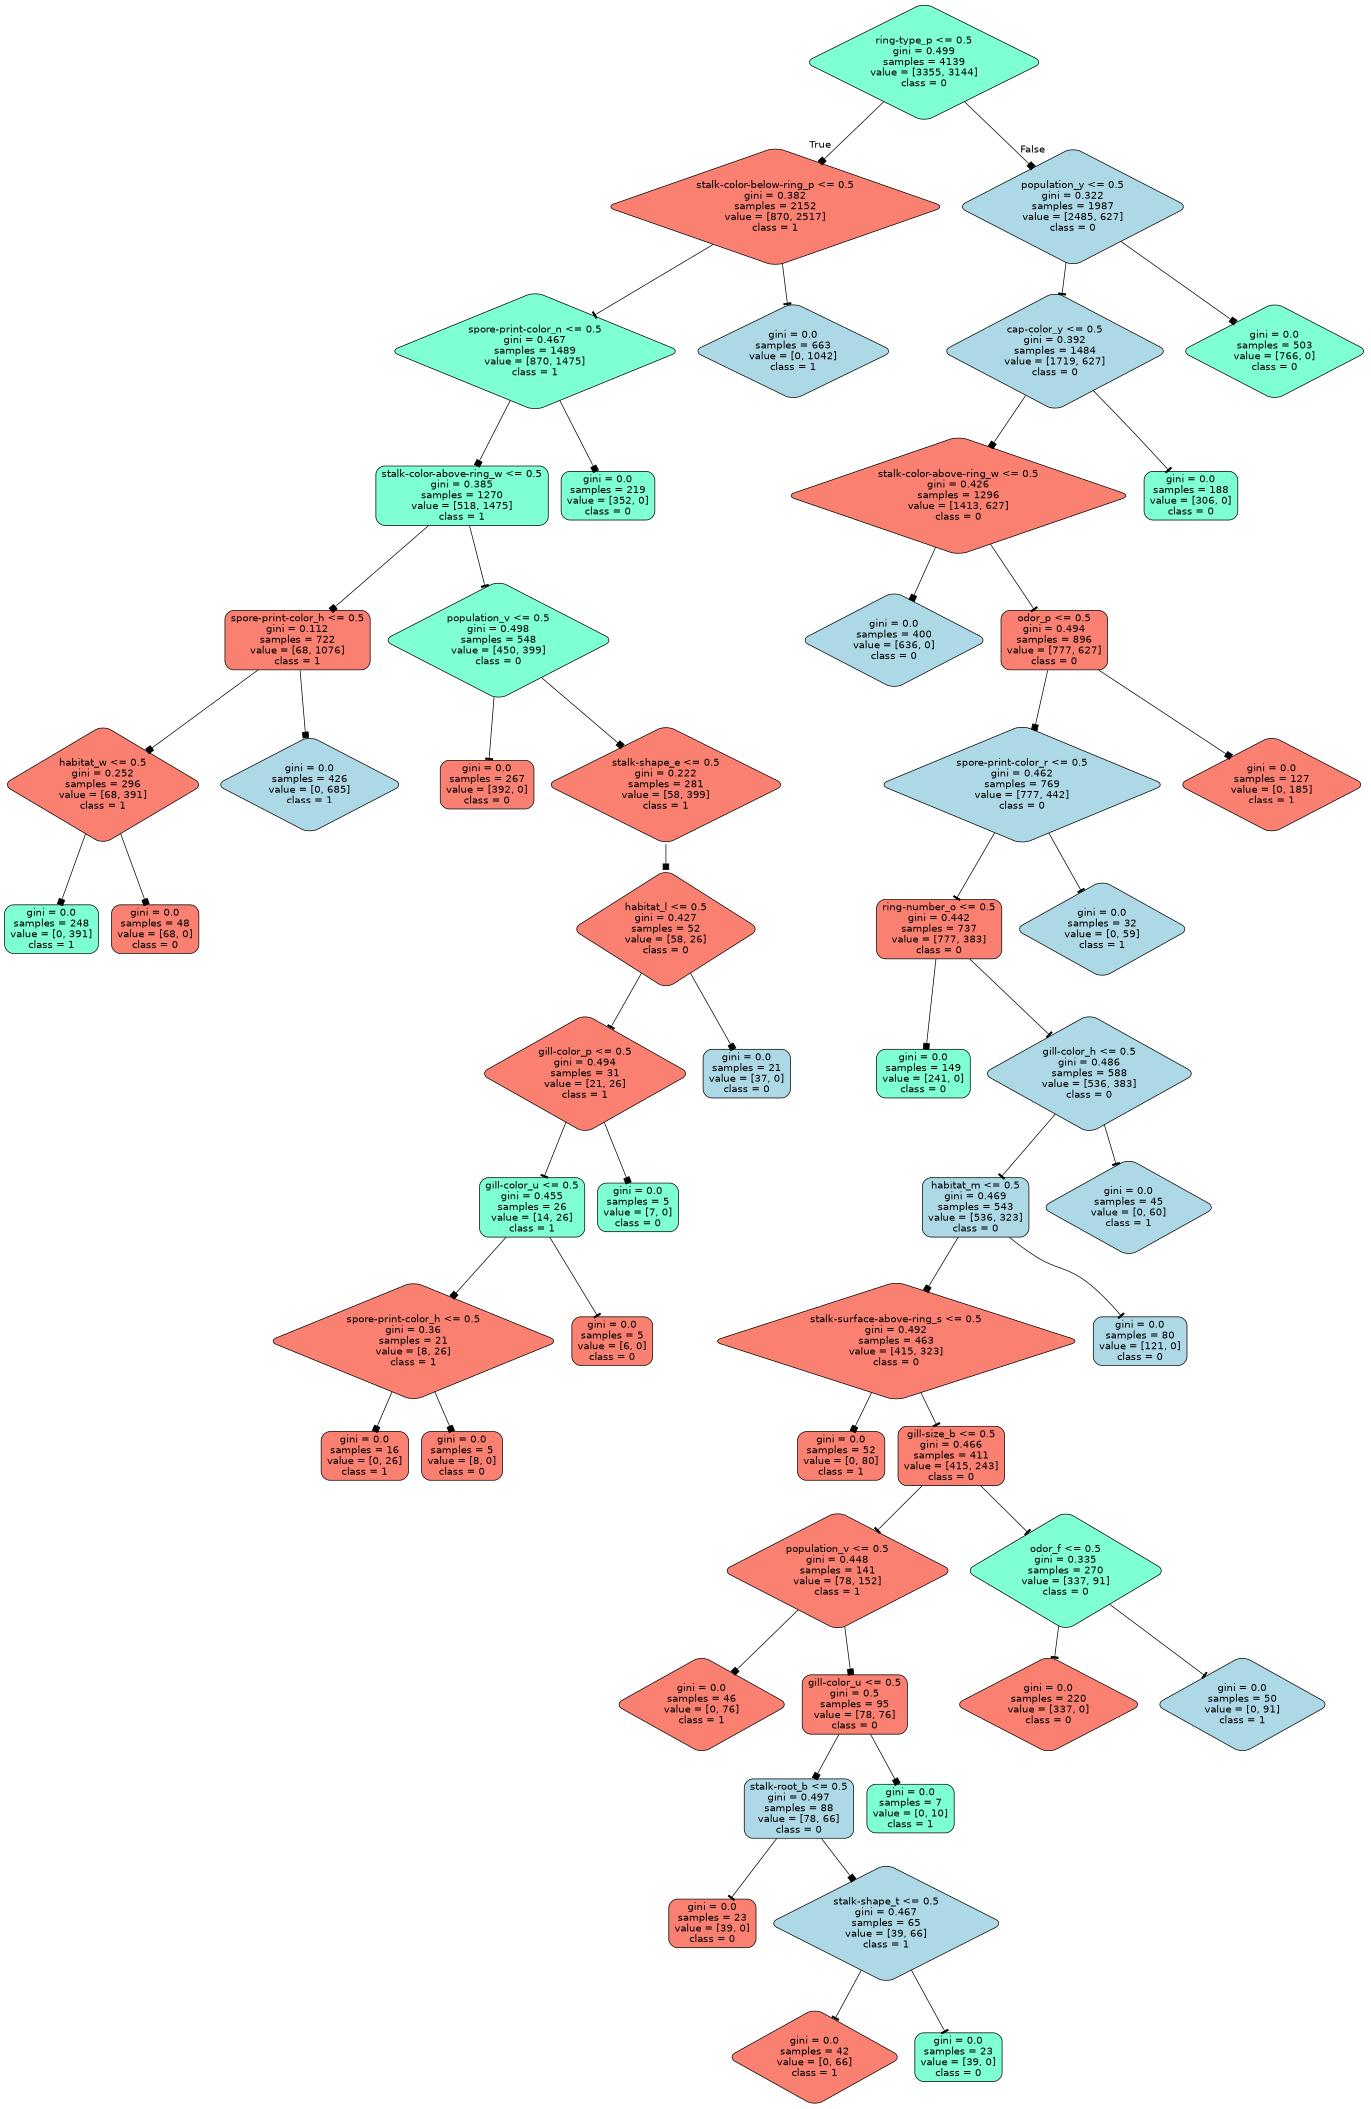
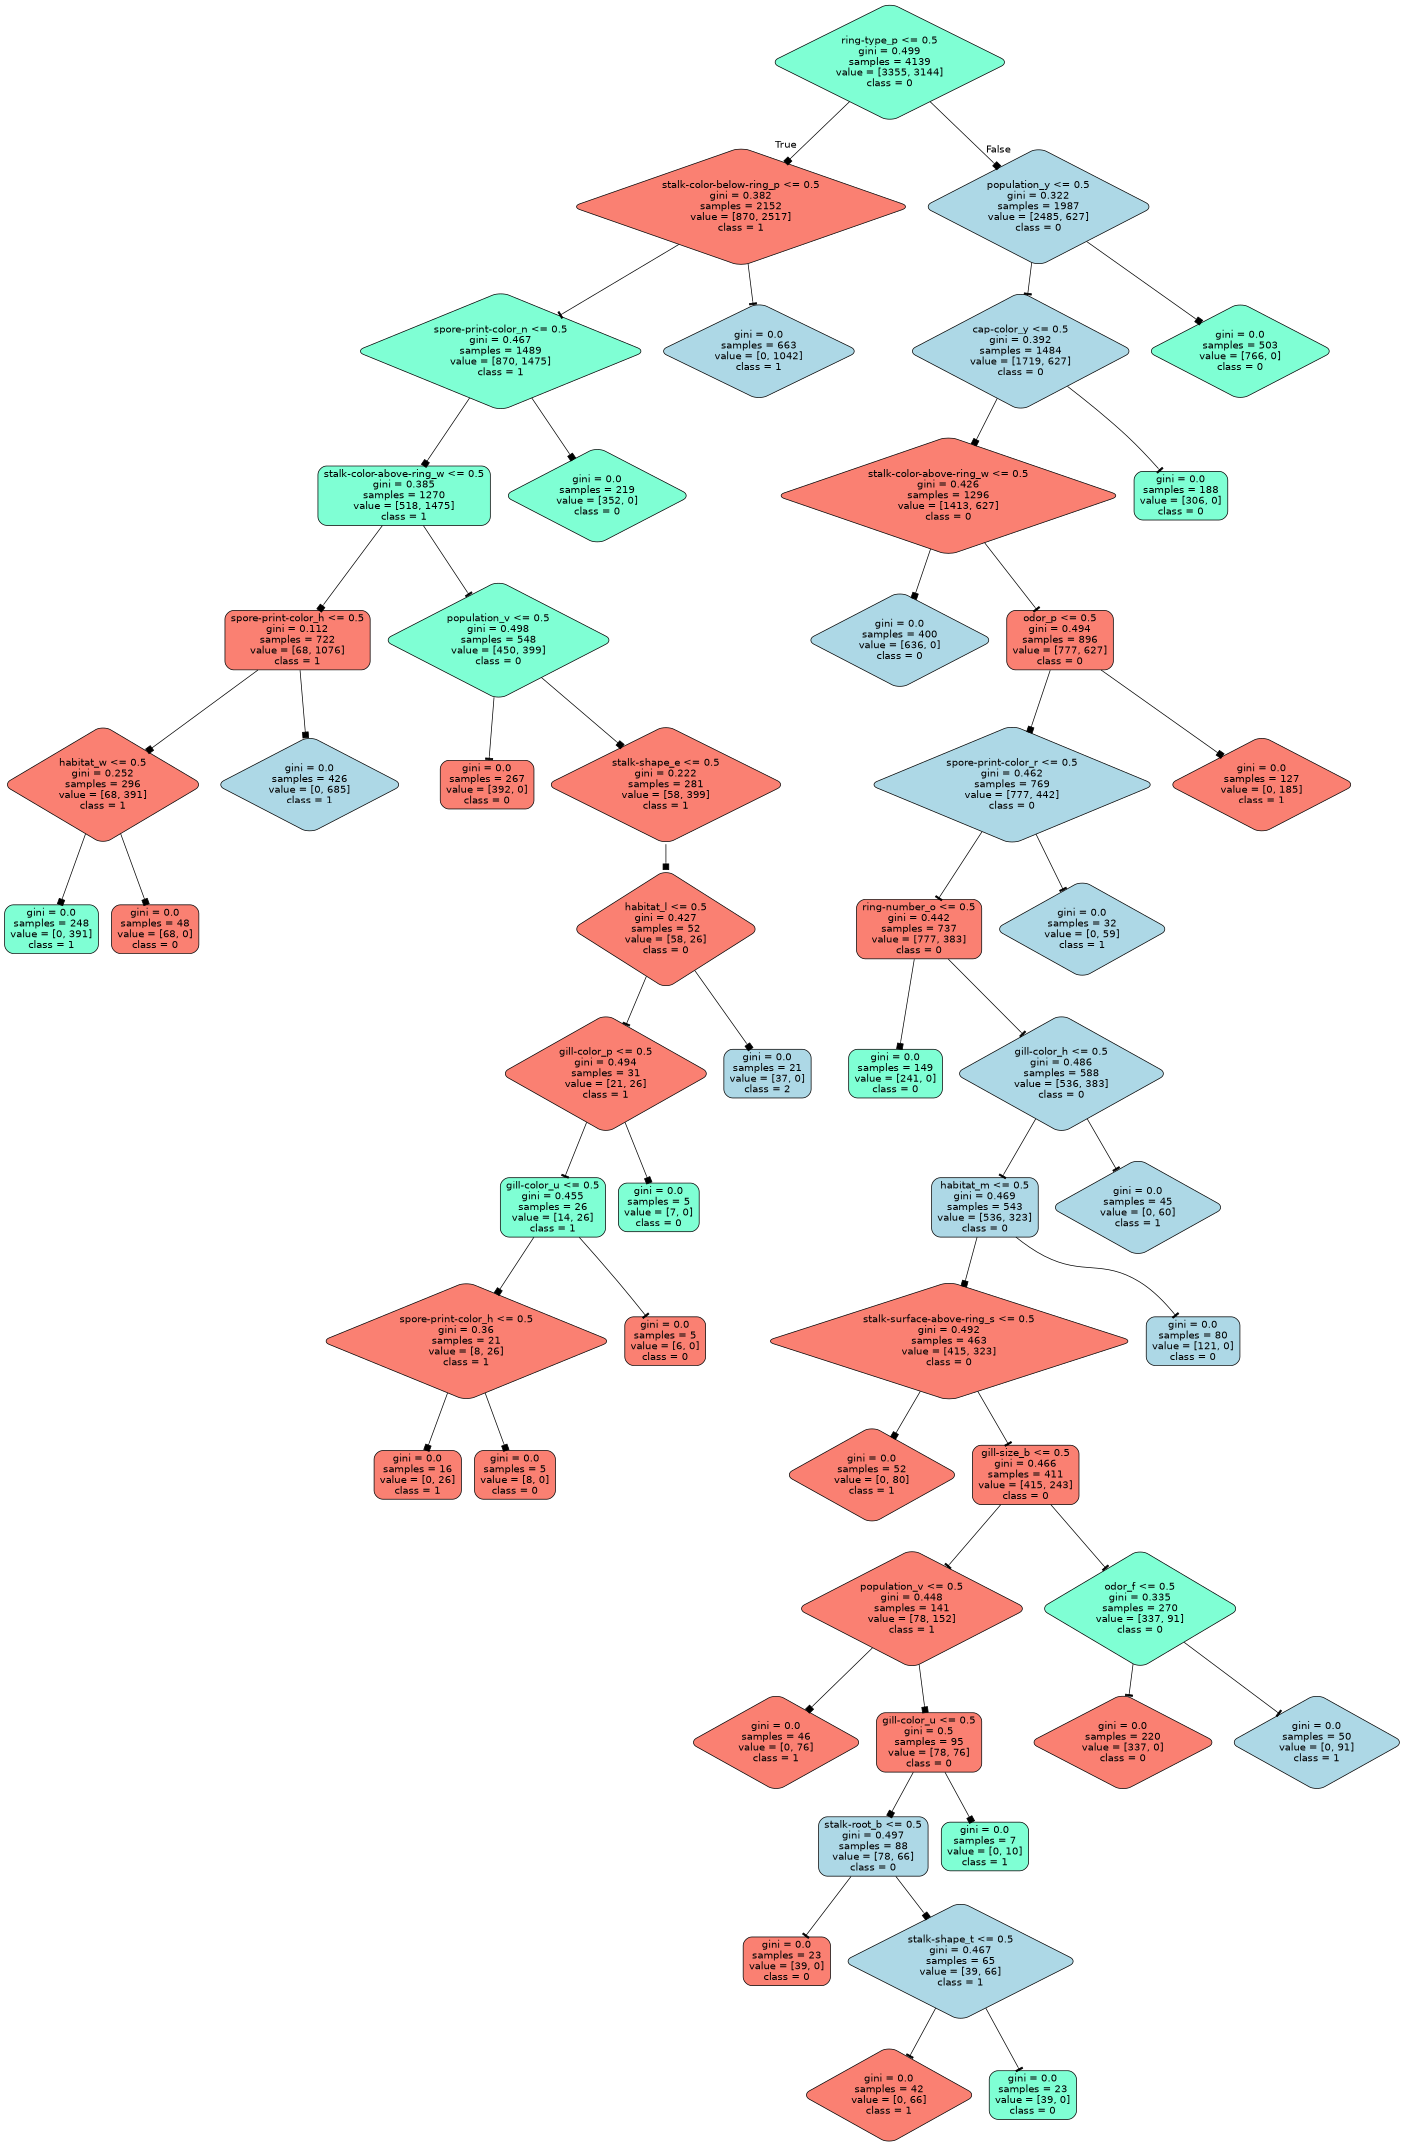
node "gini = 0.0 samples = 219 value = [352, 0] class = 0": shape box -> diamond
node "gini = 0.0 samples = 21 value = [37, 0] class = 0": label "gini = 0.0 samples = 21 value = [37, 0] class = 0" -> "gini = 0.0 samples = 21 value = [37, 0] class = 2"
node "gini = 0.0 samples = 52 value = [0, 80] class = 1": shape box -> diamond
